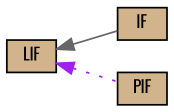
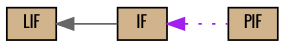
edge "PIF" -> "LIF": now "PIF" -> "IF"
